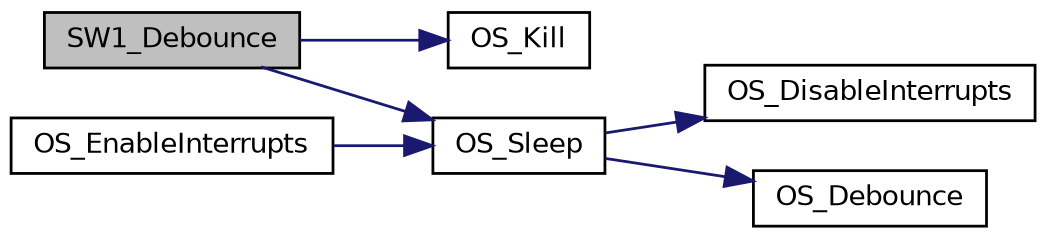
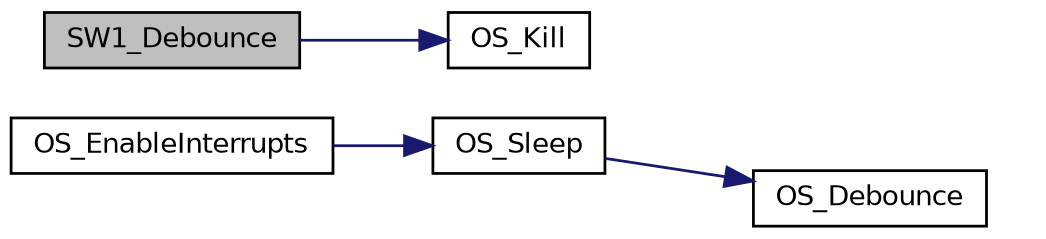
edge "SW1_Debounce" -> "OS_Sleep": removed
node "OS_DisableInterrupts": removed
